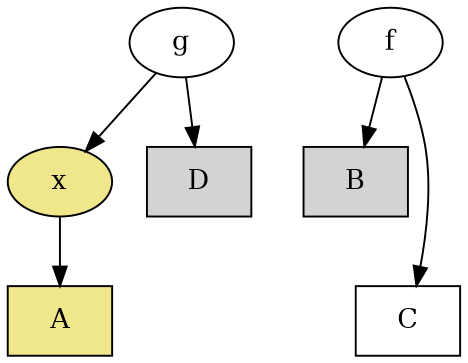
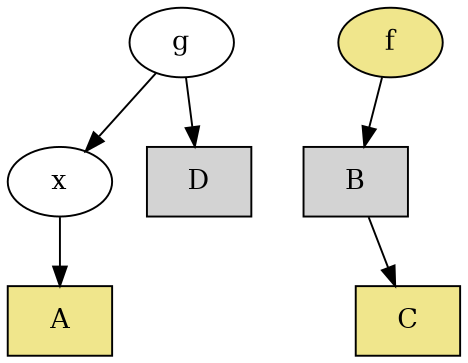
node "f": fillcolor white -> khaki
edge "f" -> "C": now "B" -> "C"
node "x": fillcolor khaki -> white
node "C": fillcolor white -> khaki
